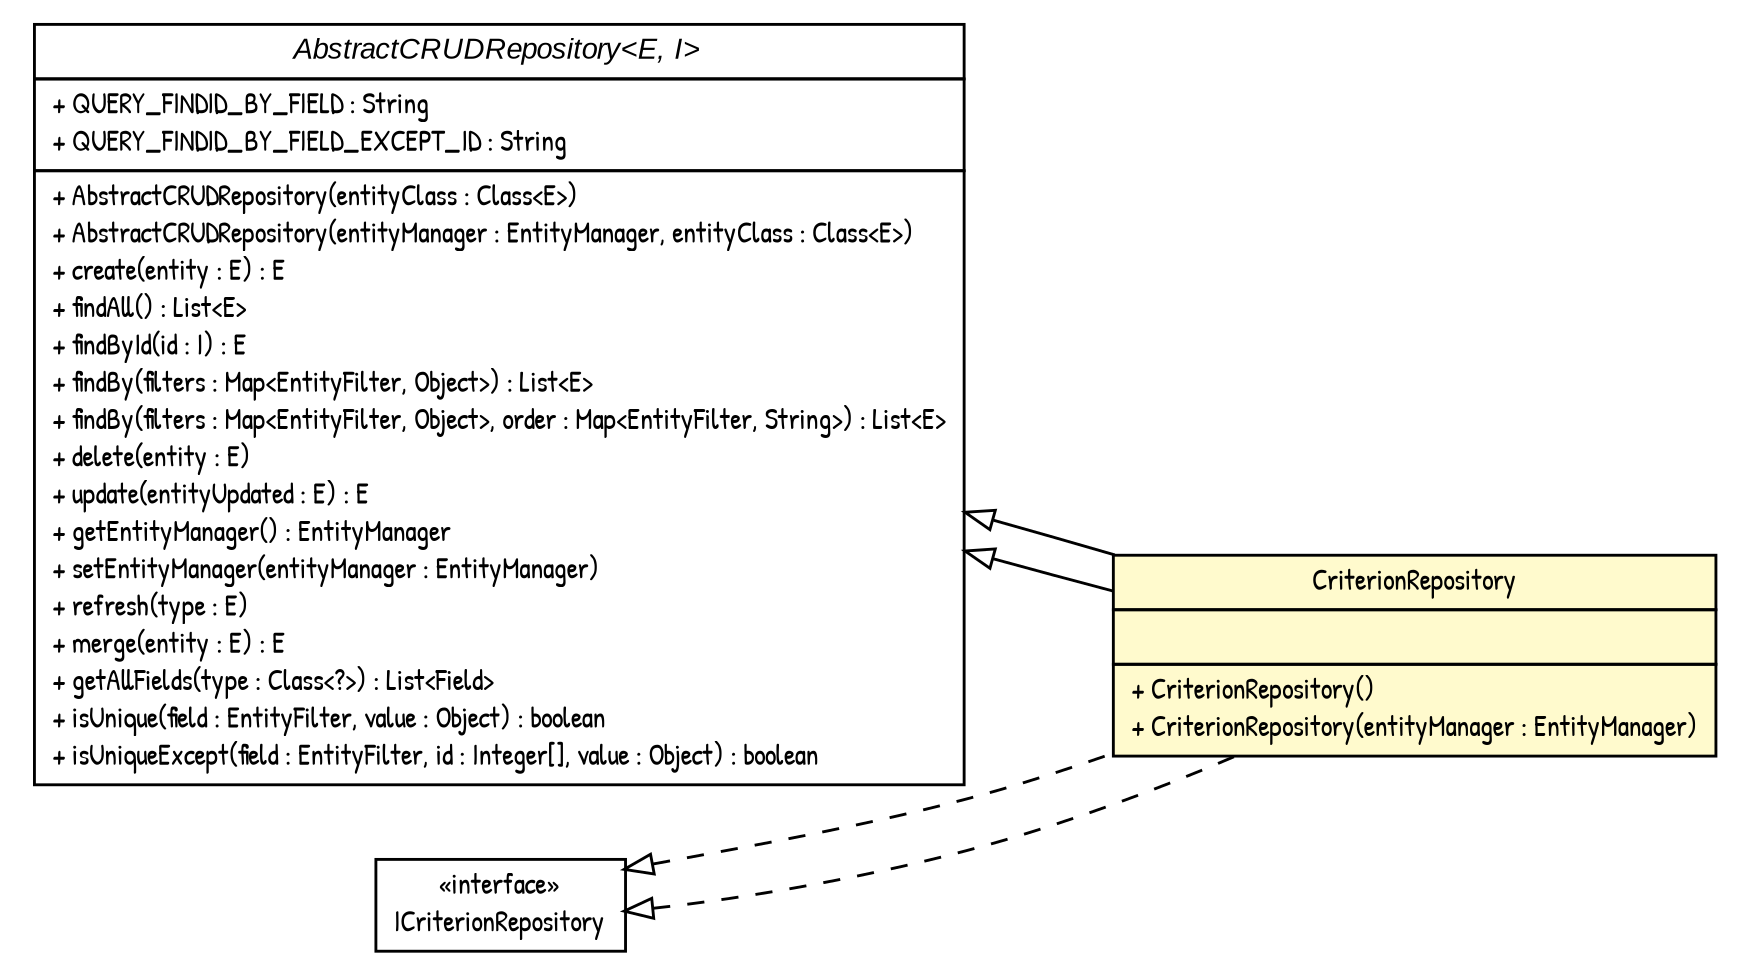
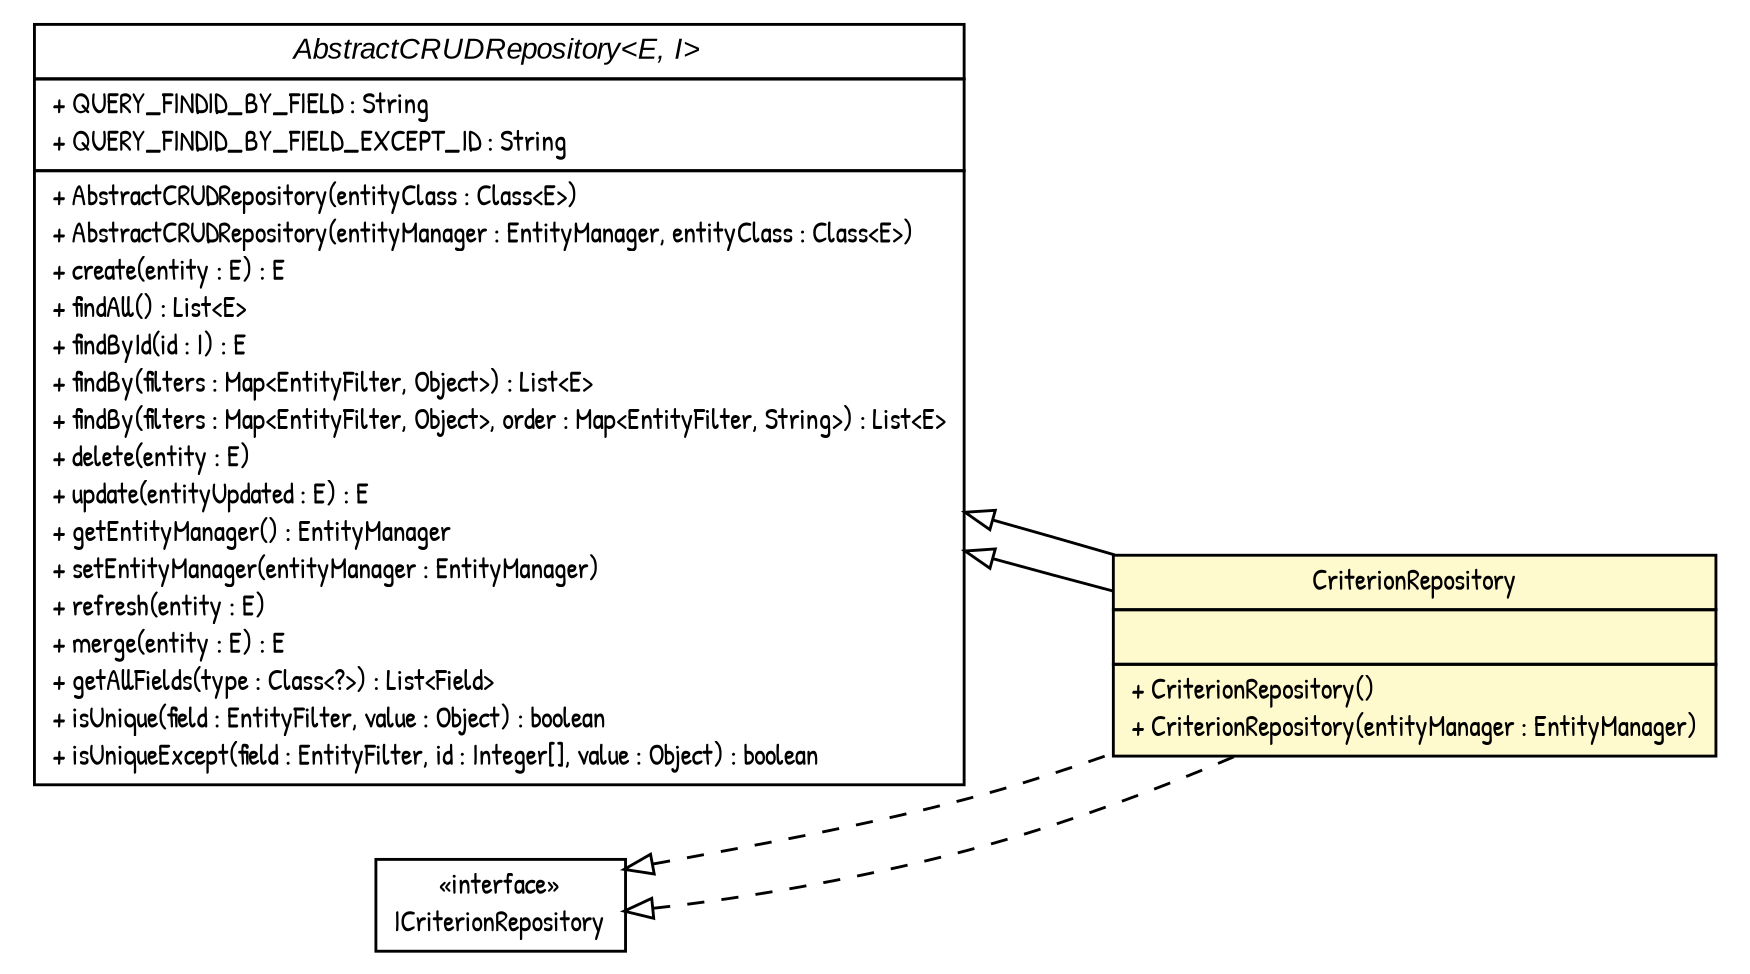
node "AbstractCRUDRepository<E, I>": text "+ refresh(type : E)" -> "+ refresh(entity : E)"
